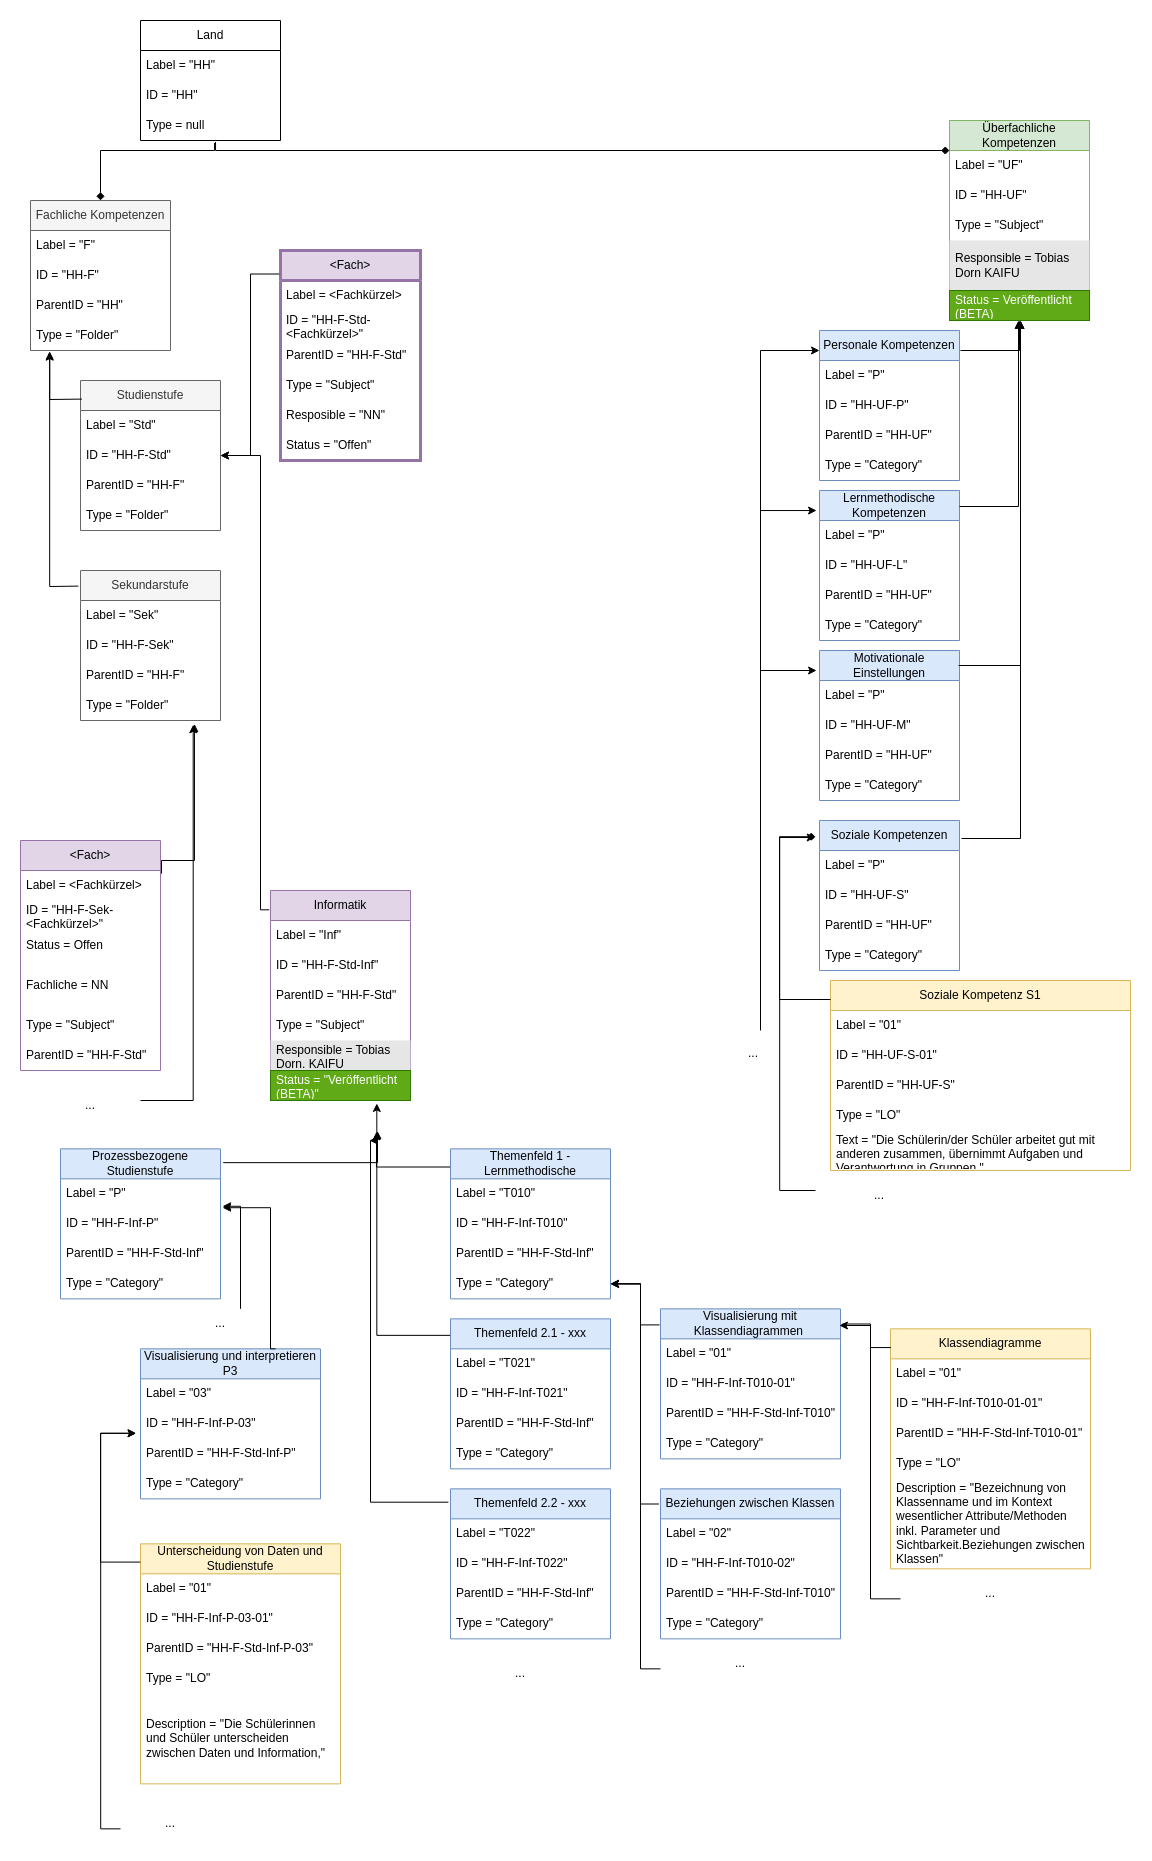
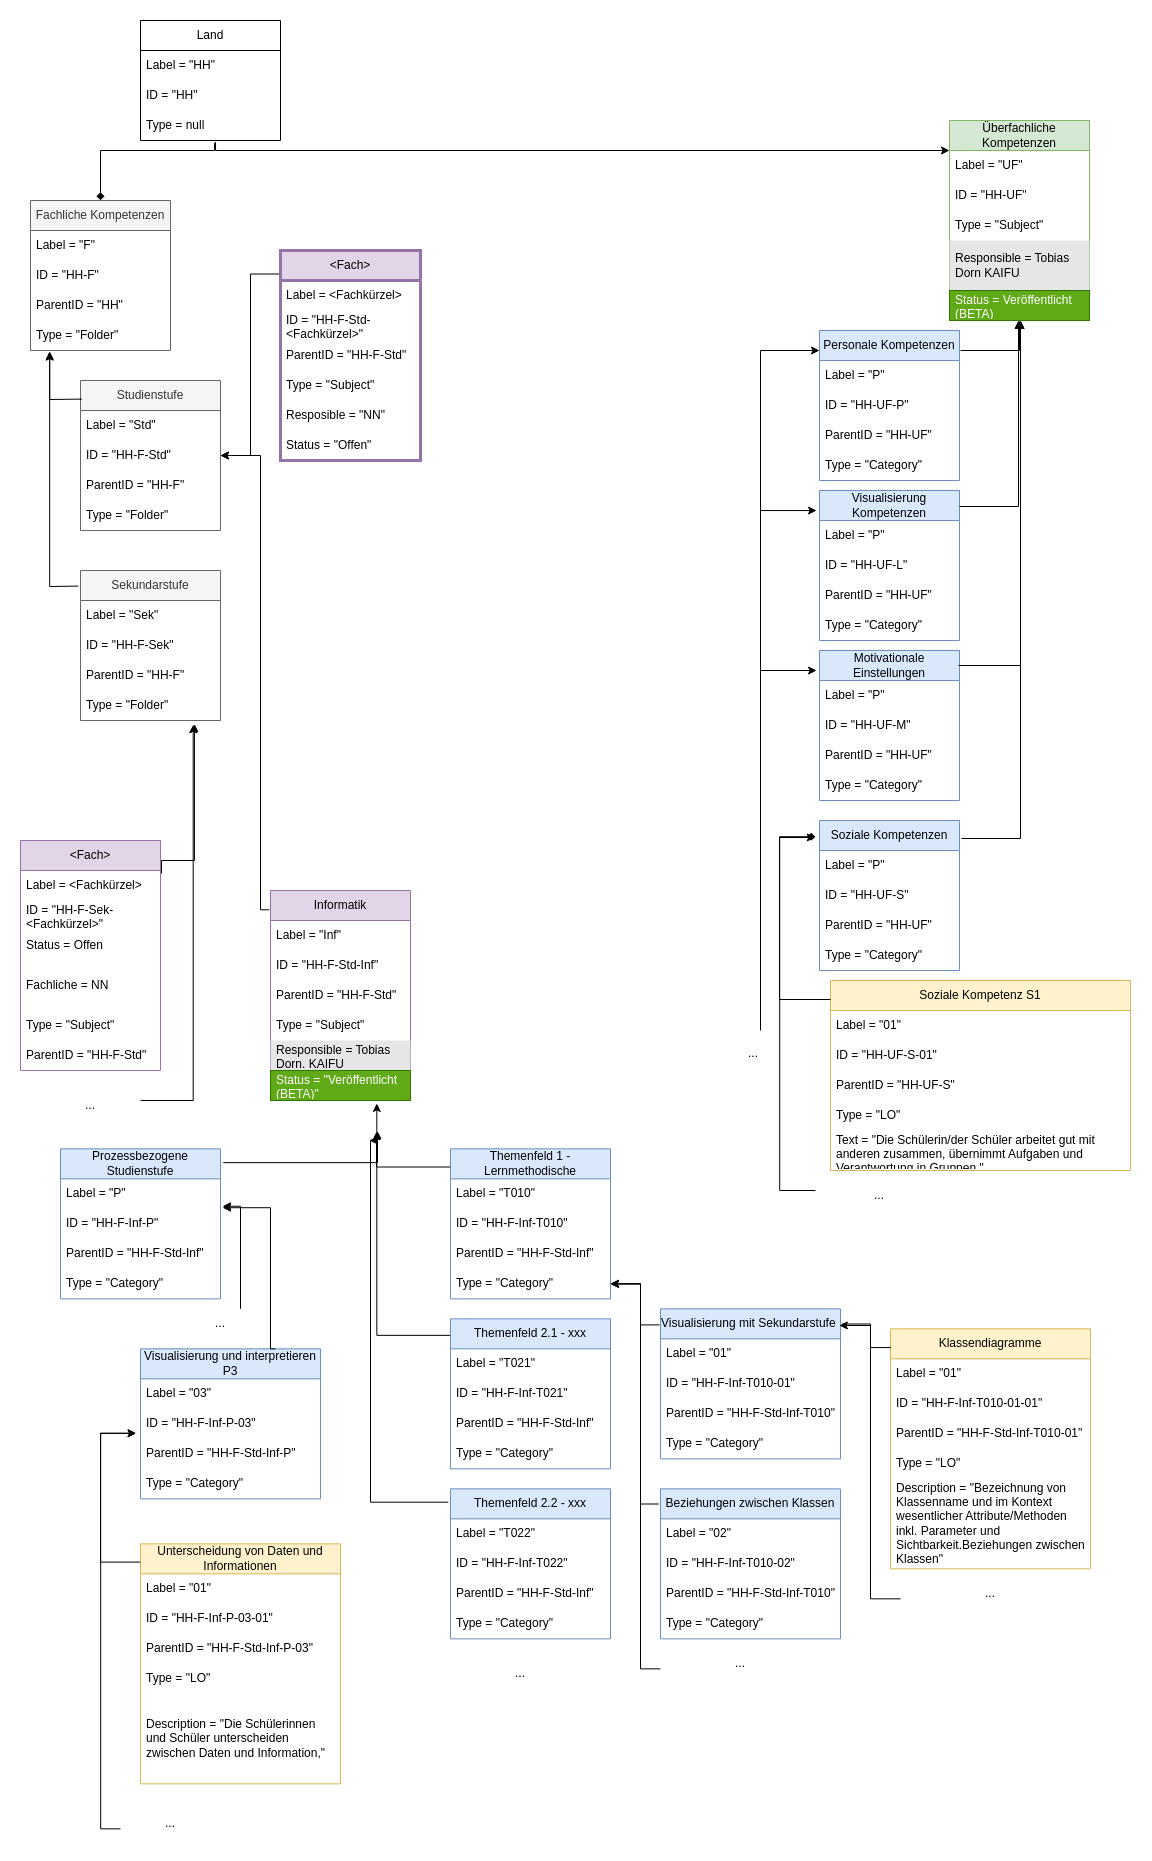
edge "Type = null" -> "Überfachliche Kompetenzen": arrowhead diamond -> classic
node "Lernmethodische Kompetenzen": label "Lernmethodische Kompetenzen" -> "Visualisierung Kompetenzen"
node "Visualisierung mit Klassendiagrammen": label "Visualisierung mit Klassendiagrammen" -> "Visualisierung mit Sekundarstufe"
node "Unterscheidung von Daten und Studienstufe": label "Unterscheidung von Daten und Studienstufe" -> "Unterscheidung von Daten und Informationen"
